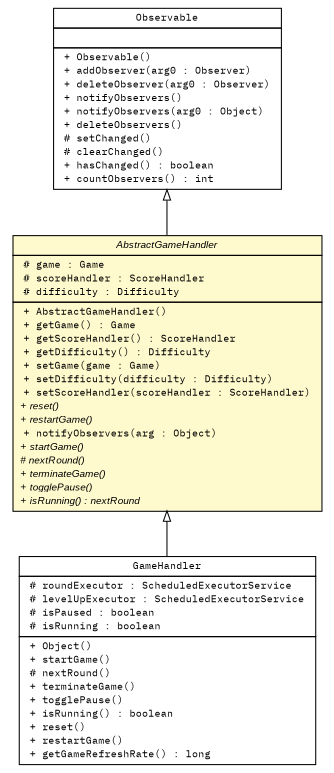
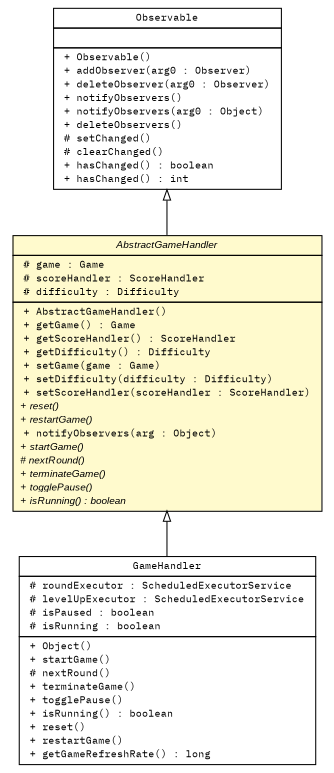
node "Observable": text "+ countObservers() : int" -> "+ hasChanged() : int"
node "AbstractGameHandler": text "+ isRunning() : nextRound" -> "+ isRunning() : boolean"
